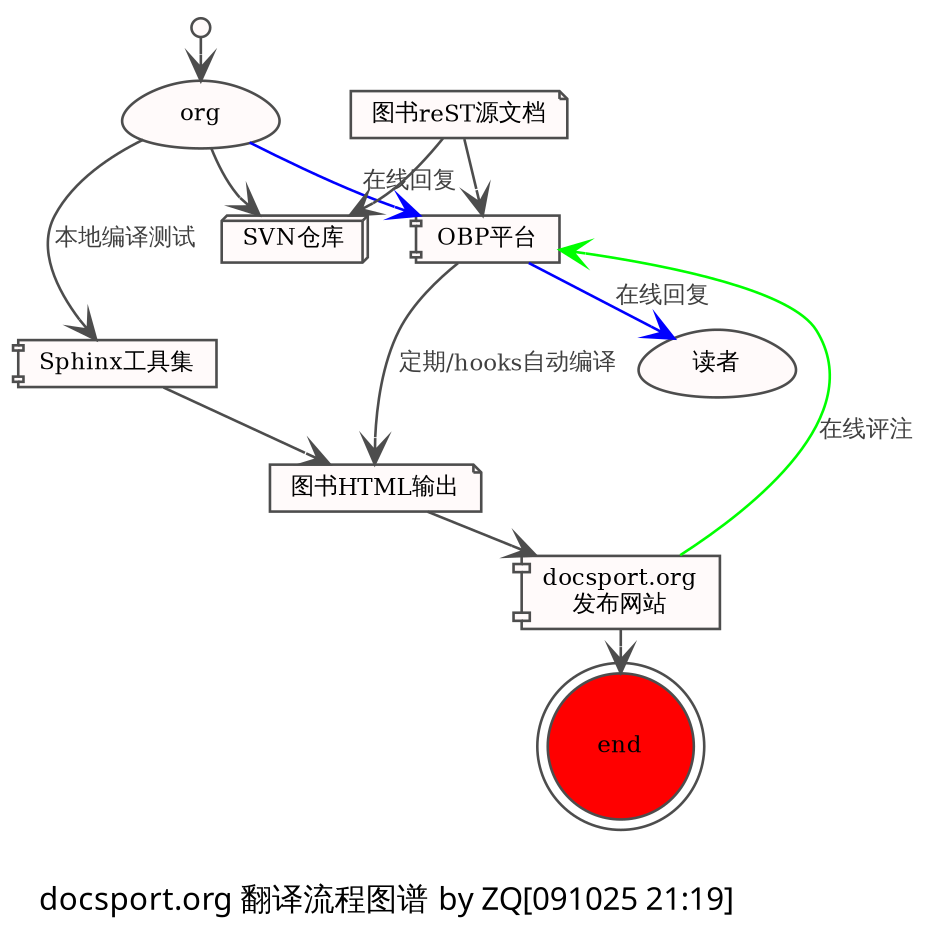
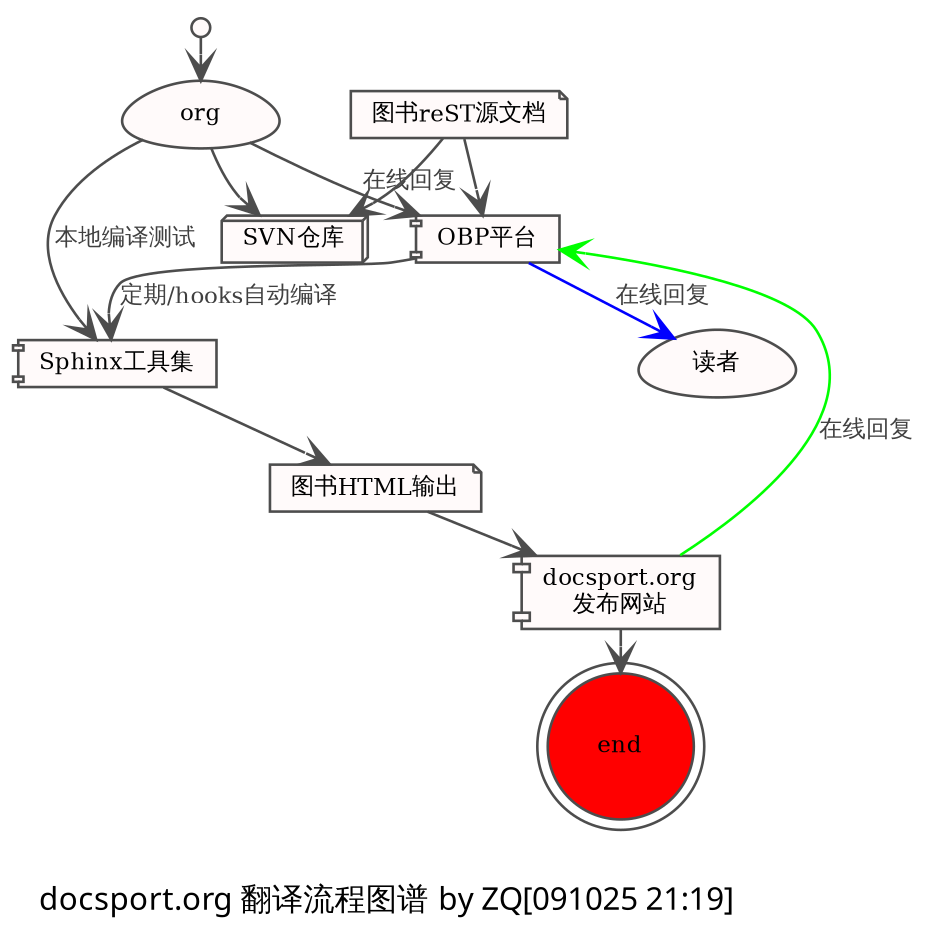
edge "org" -> "OBP平台": color blue -> gray30
edge "OBP平台" -> "图书HTML输出": now "OBP平台" -> "Sphinx工具集"
edge "docsport.org 发布网站" -> "OBP平台": label "在线评注" -> "在线回复"
